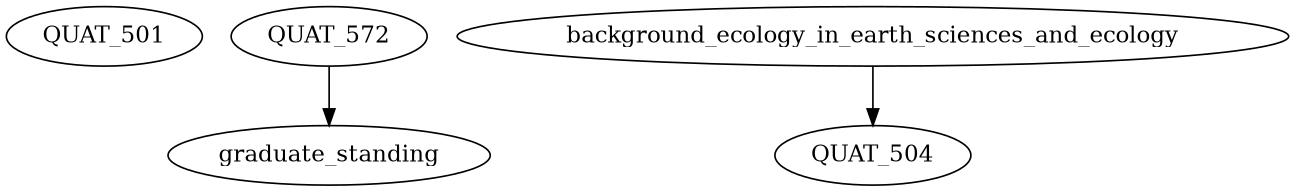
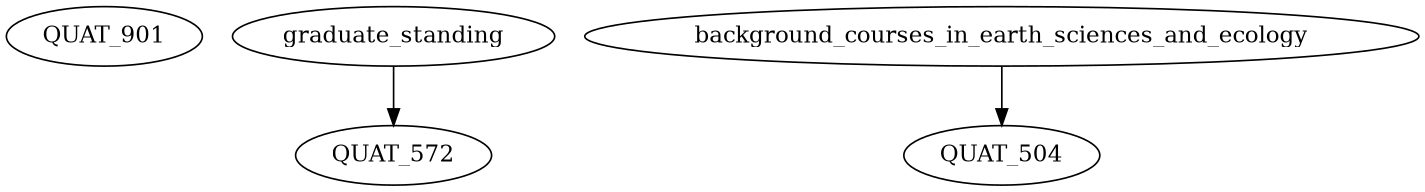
node "QUAT_501": label "QUAT_501" -> "QUAT_901"
node "background_ecology_in_earth_sciences_and_ecology": label "background_ecology_in_earth_sciences_and_ecology" -> "background_courses_in_earth_sciences_and_ecology"
edge "QUAT_572" -> "graduate_standing": reversed
